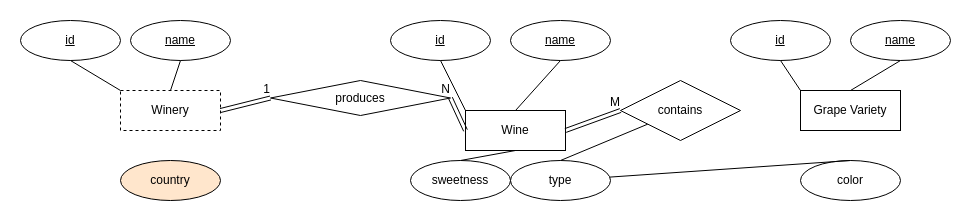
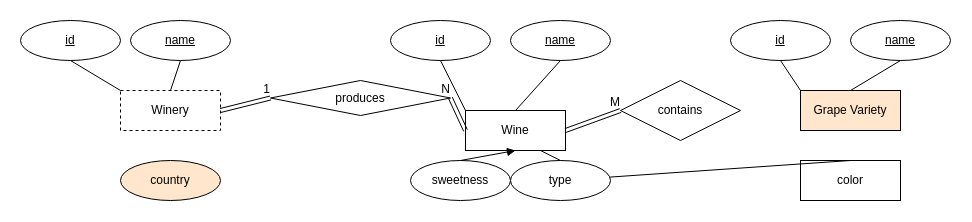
node "Grape Variety": fillcolor #ffffff -> #ffe6cc
edge "contains" -- "type": now "Wine" -- "type"
edge "Wine" -- "sweetness": arrowhead none -> block
node "color": shape ellipse -> rectangle
